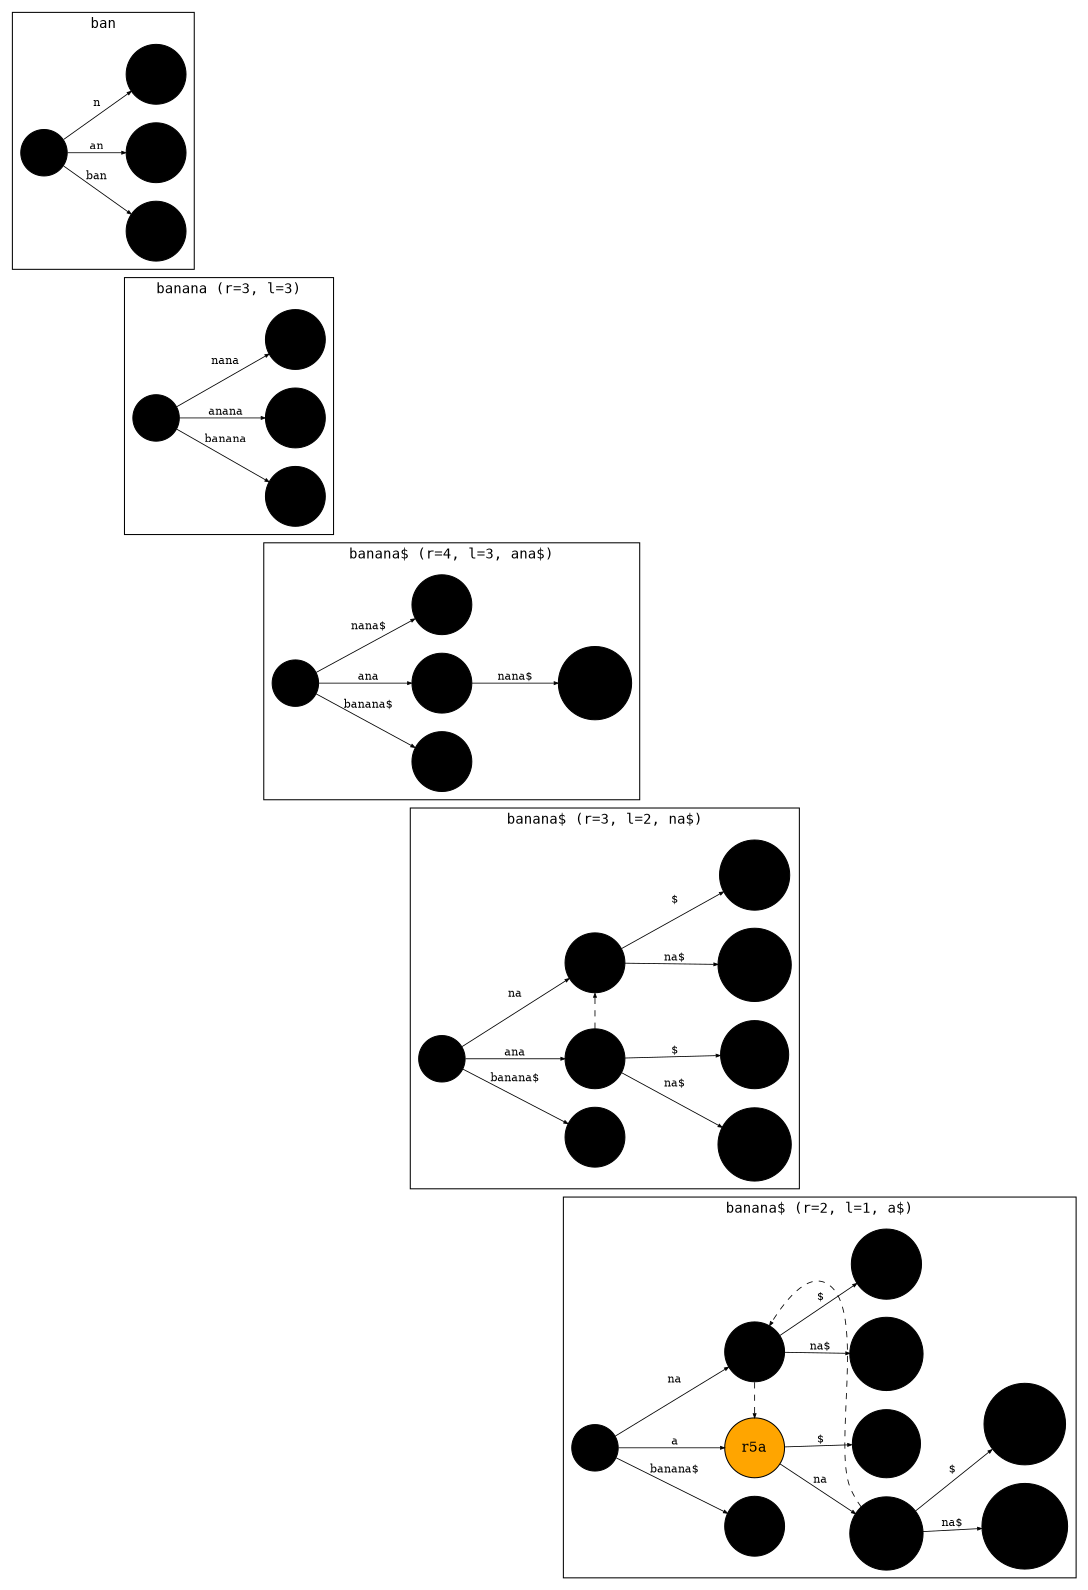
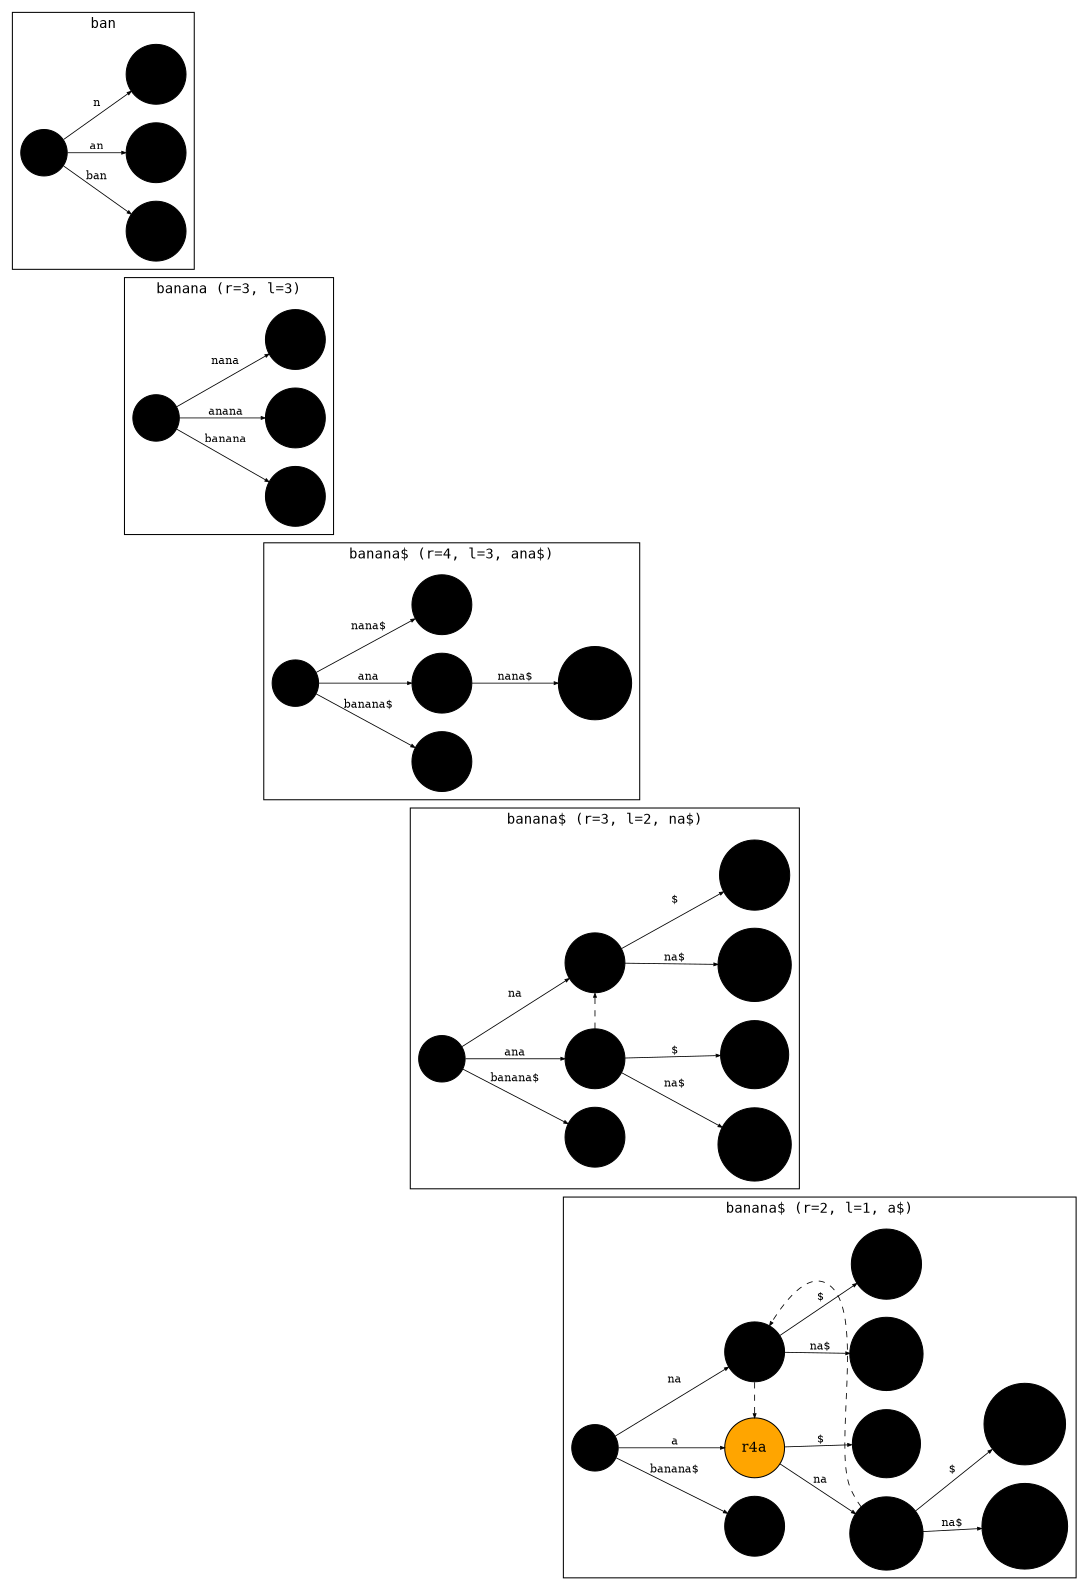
node "r5a": label "r5a" -> "r4a"
